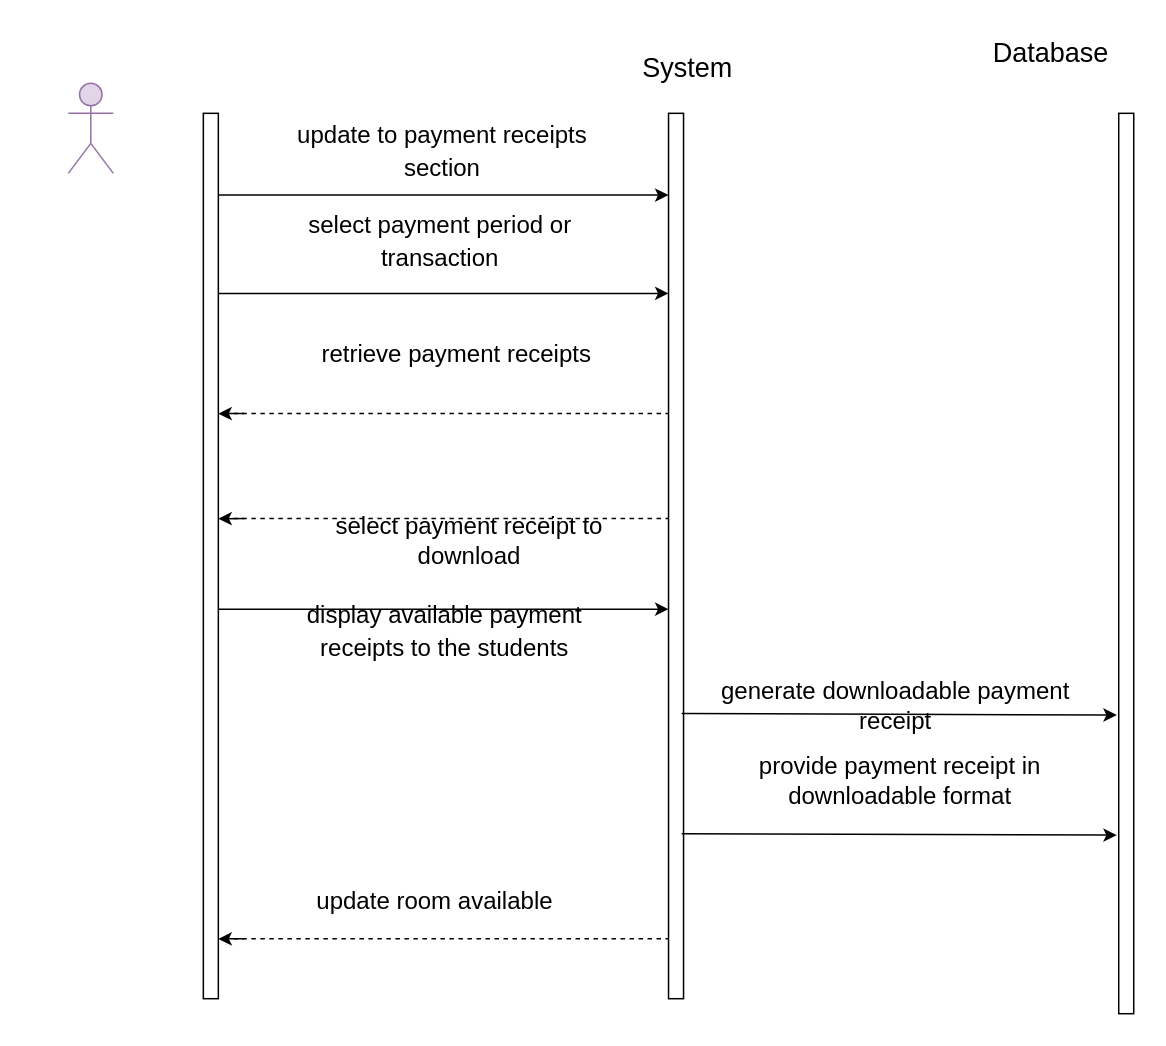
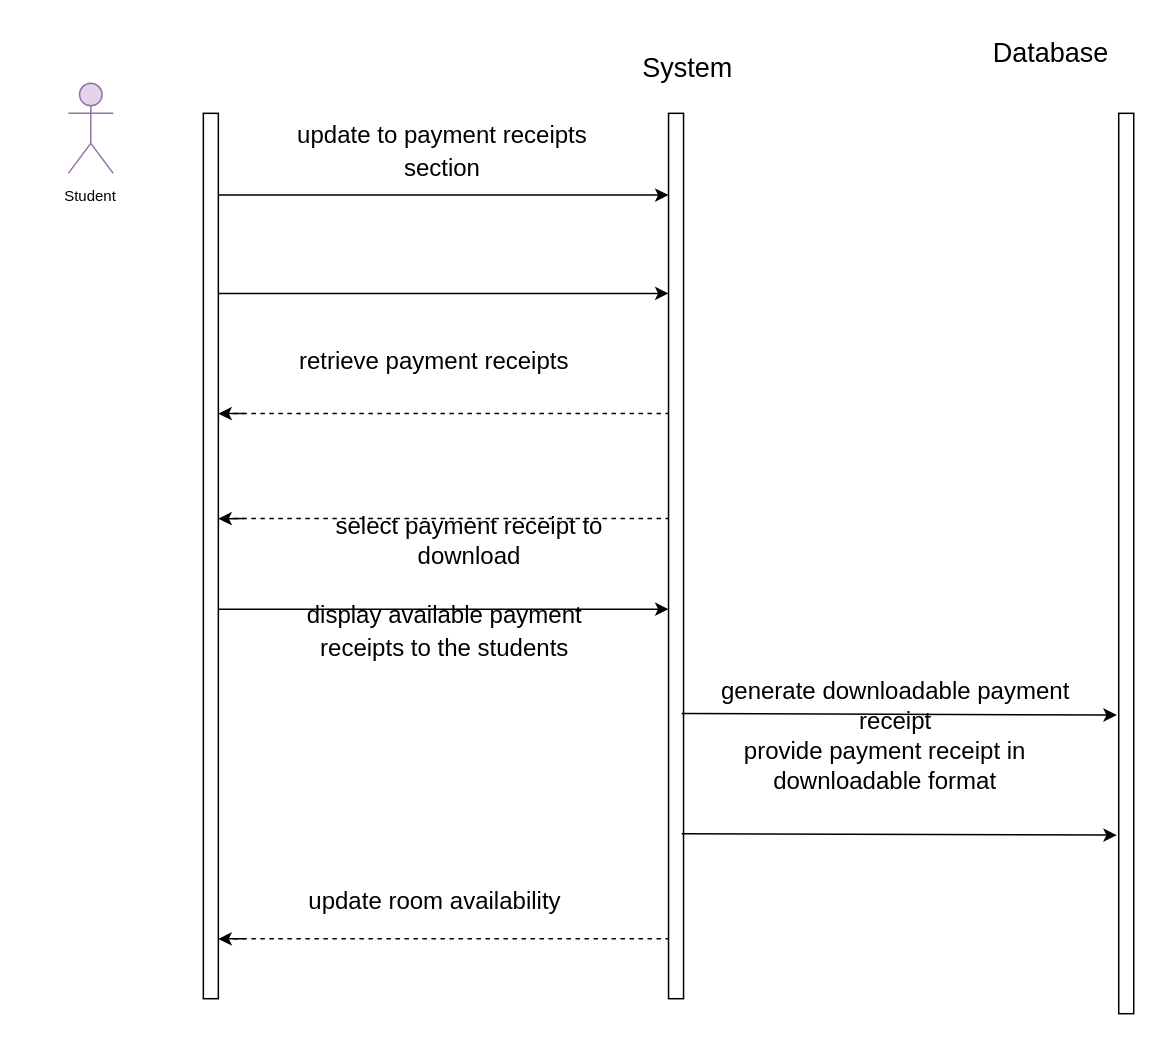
node "Student": added
node "select payment period or transaction": removed
node "retrieve payment receipts": moved (457, 353) -> (435, 361)
node "provide payment receipt in downloadable format": moved (899, 781) -> (884, 766)
node "update room available": label "update room available" -> "update room availability"
